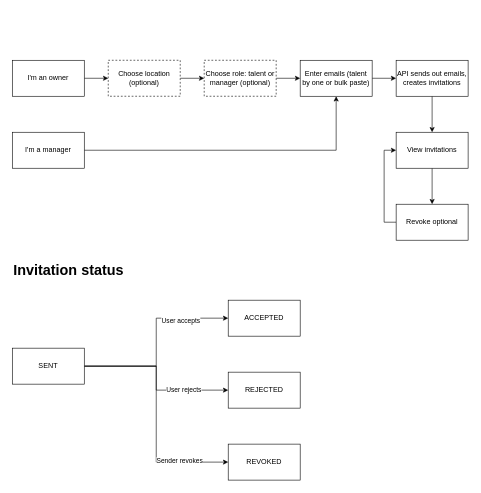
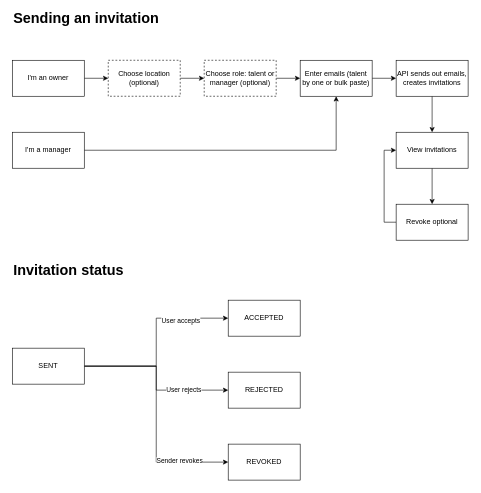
node "Sending an invitation": added
